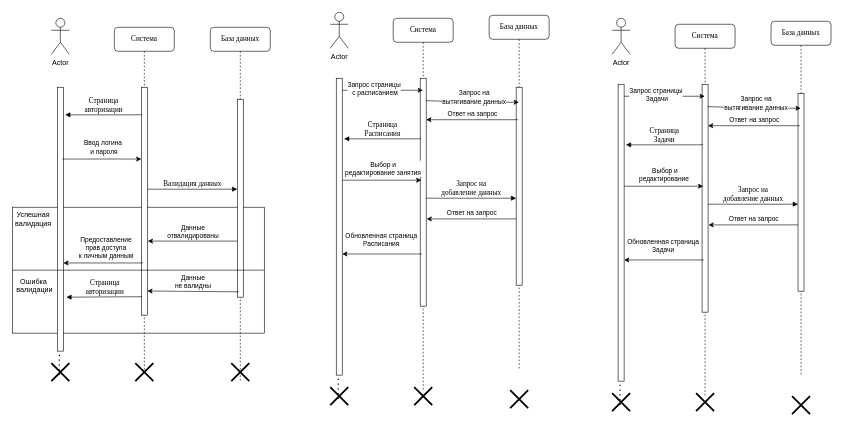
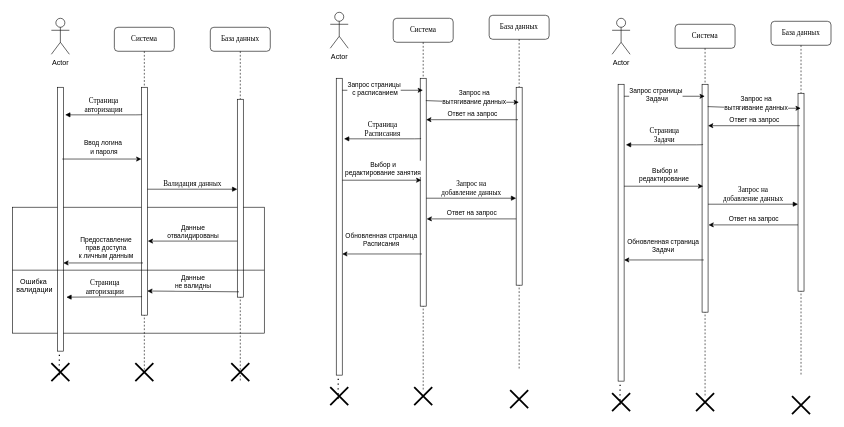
node "Успешная валидация": removed
